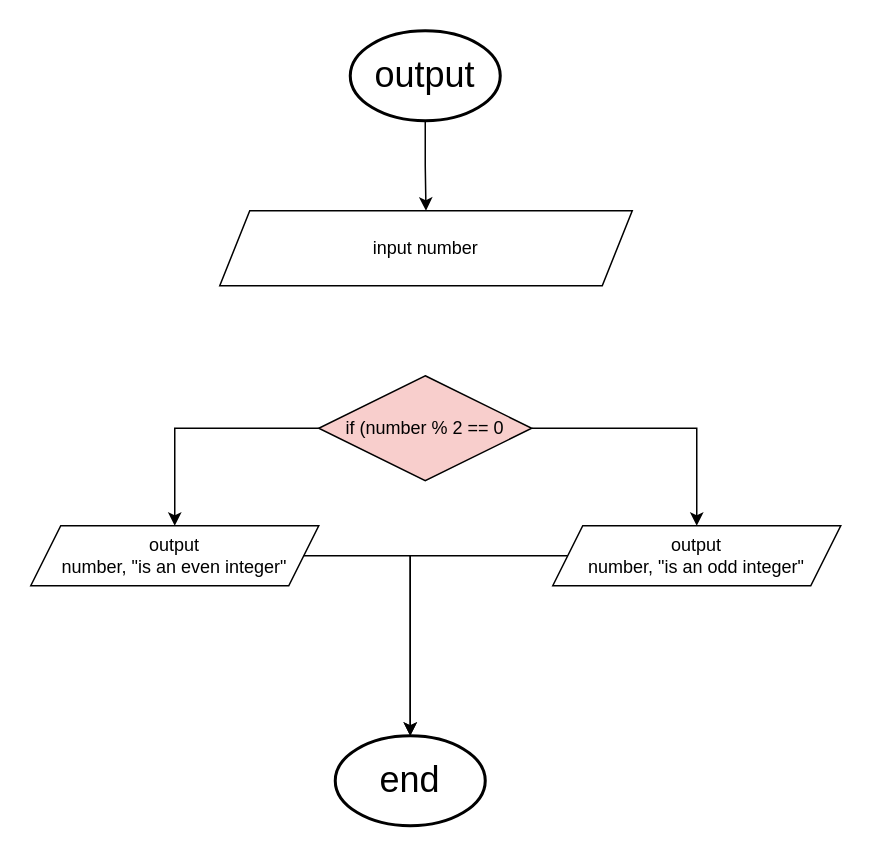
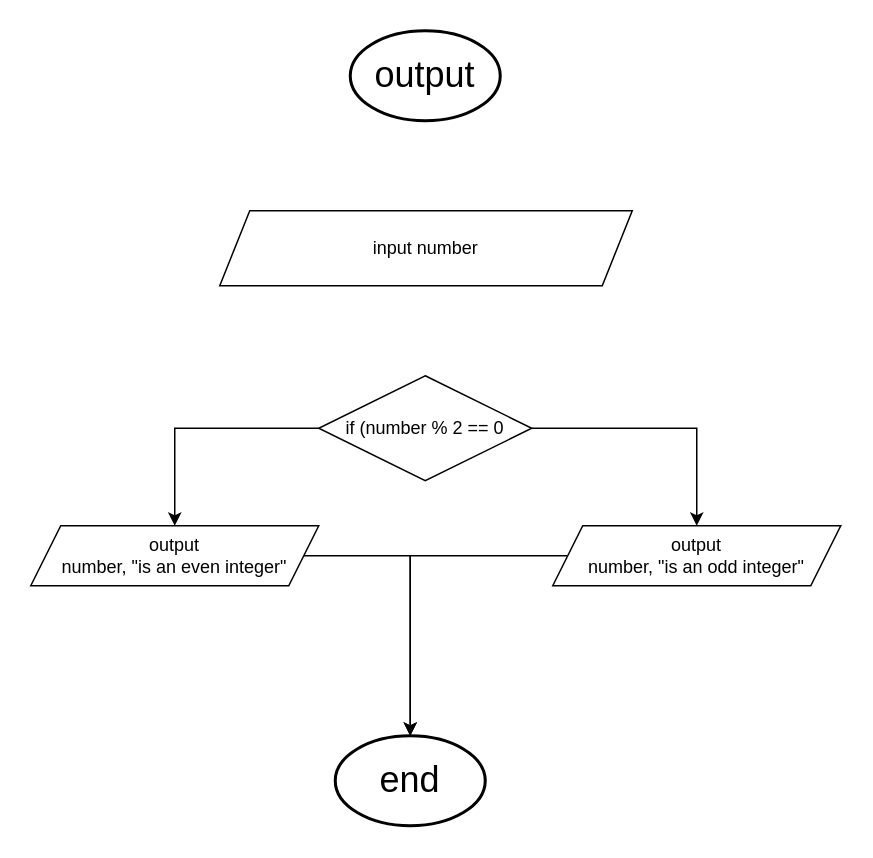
edge "output" -> "input number": removed
node "if (number % 2 == 0": fillcolor #f8cecc -> #ffffff
